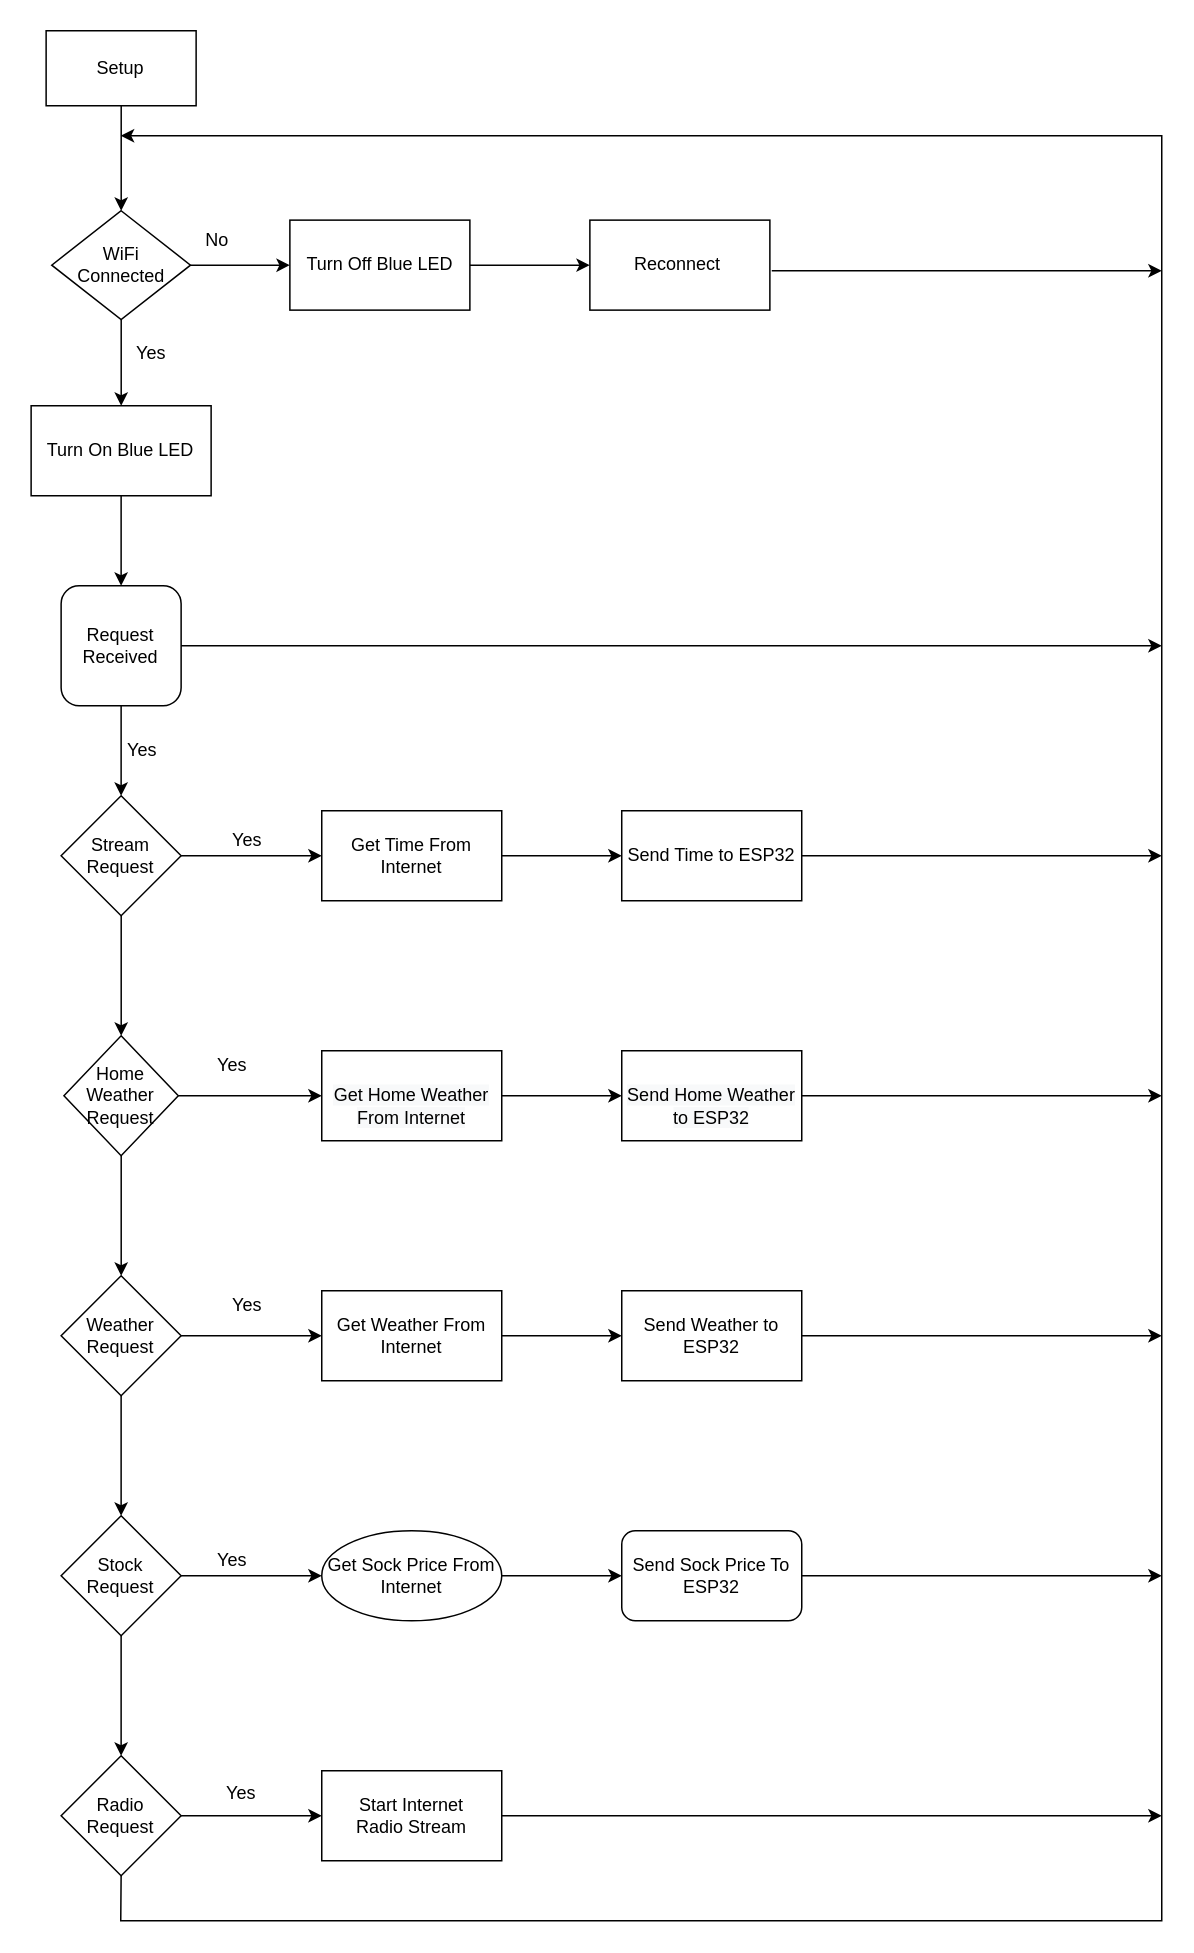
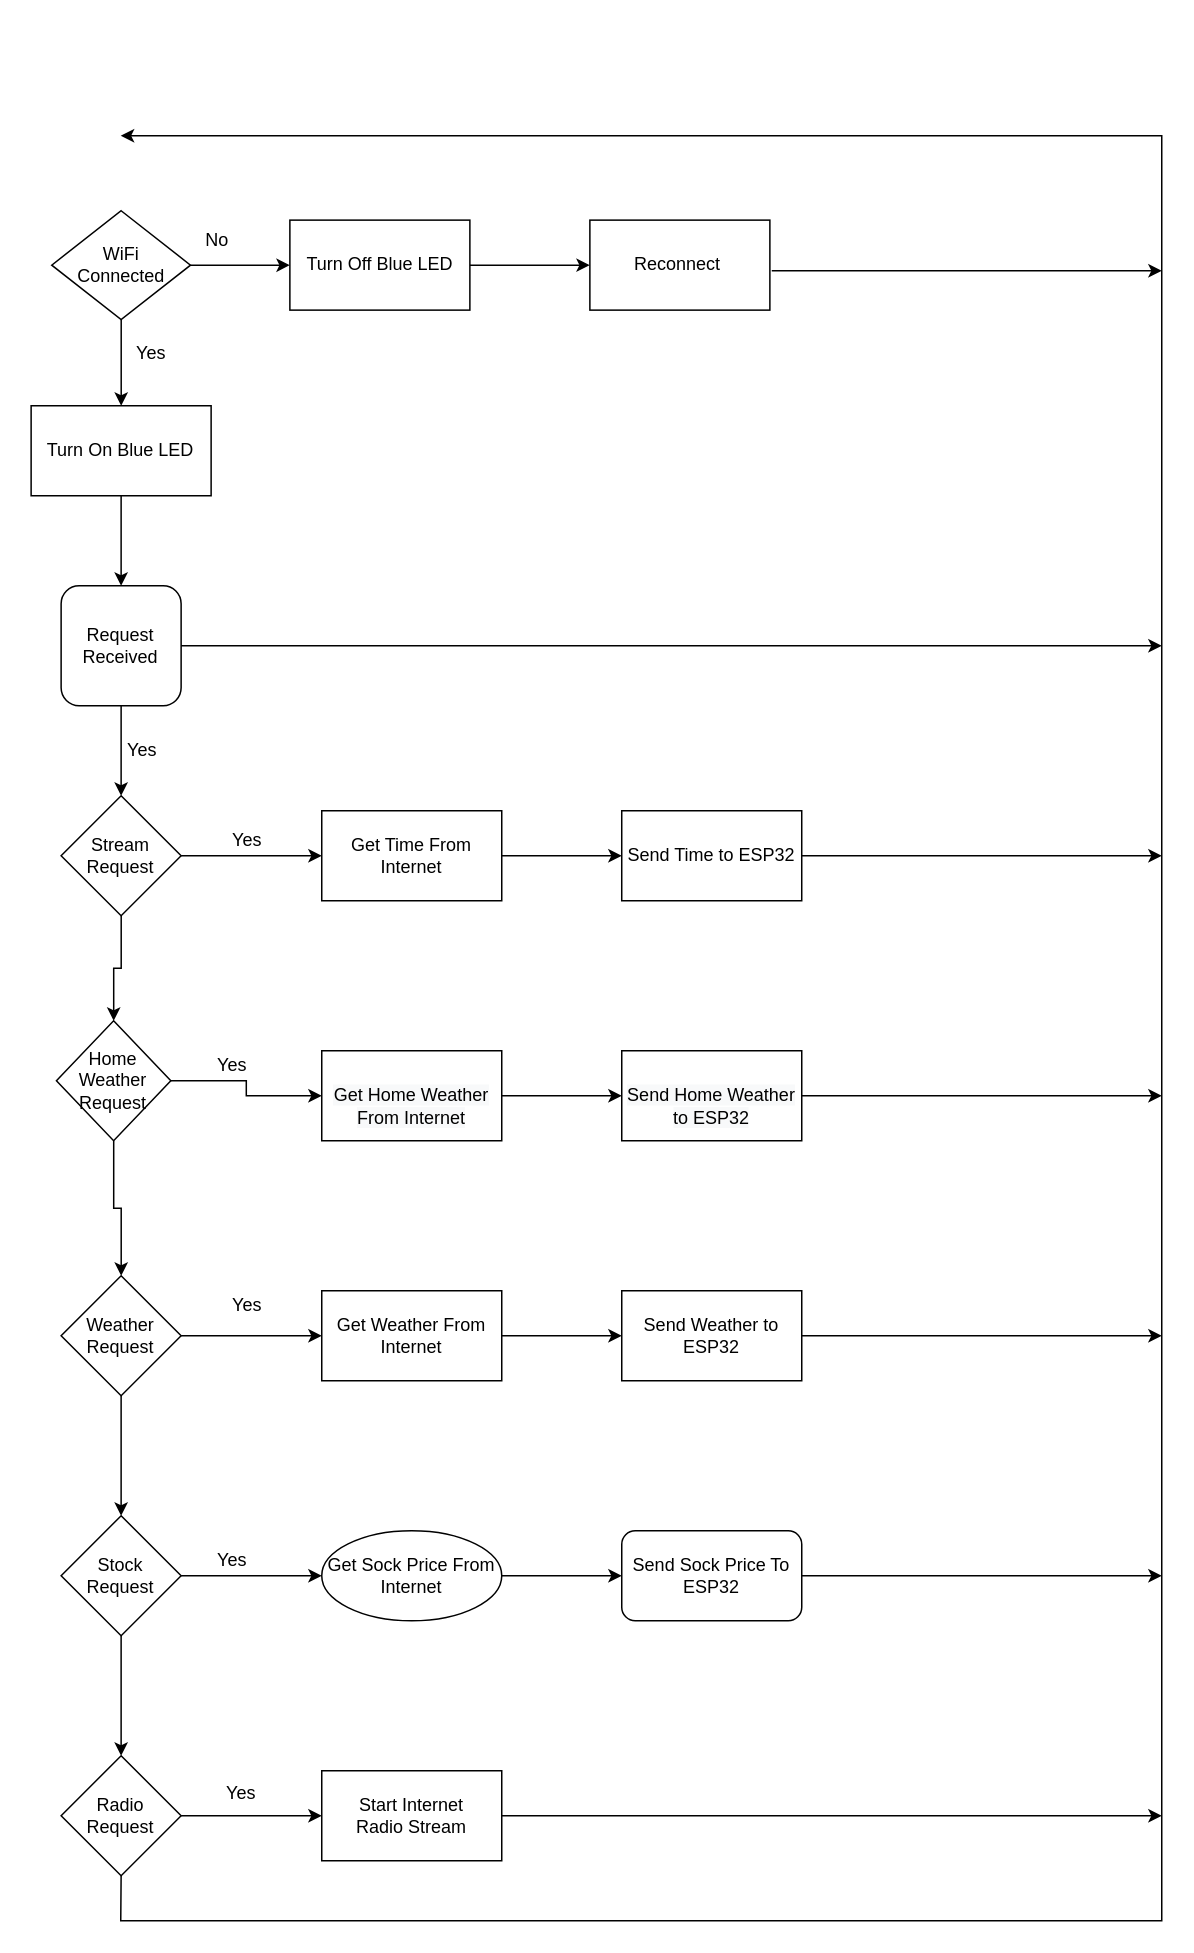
node "Setup": removed
edge "Setup" -> "WiFi Connected": removed
node "Home Weather Request": moved (121, 1096) -> (114, 1081)
